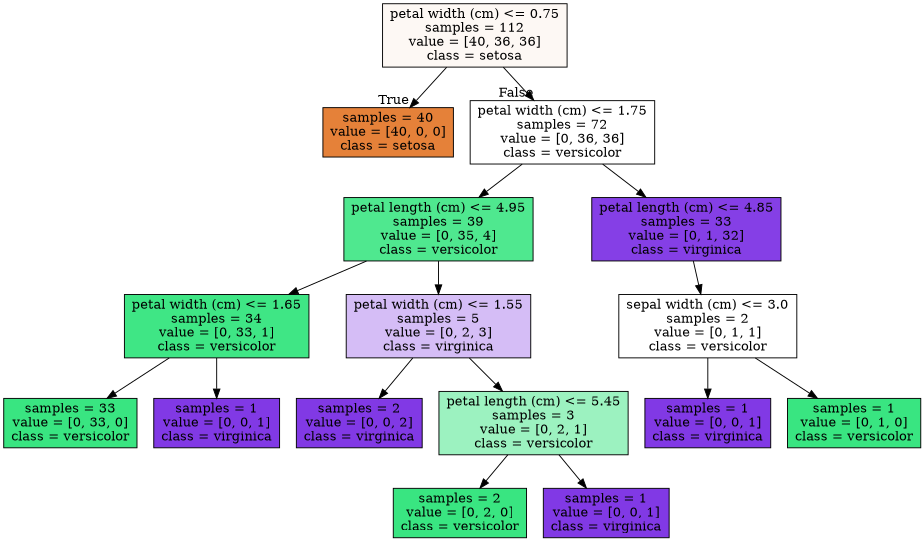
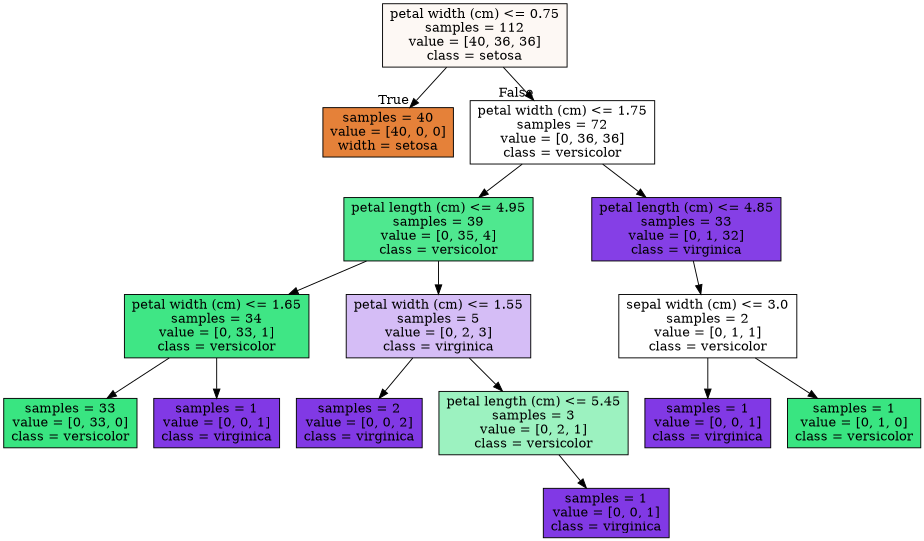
node "samples = 40 value = [40, 0, 0] class = setosa": label "samples = 40 value = [40, 0, 0] class = setosa" -> "samples = 40 value = [40, 0, 0] width = setosa"
node "samples = 2 value = [0, 2, 0] class = versicolor": removed
